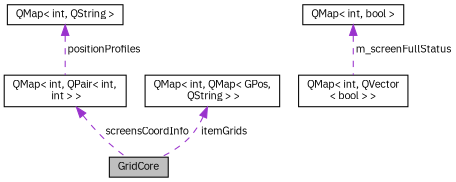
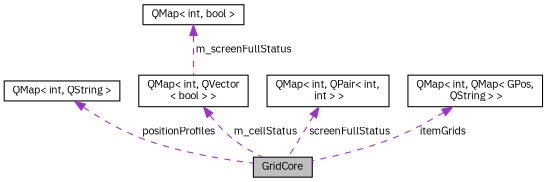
edge "QMap< int, QPair< int, int > >" -> "QMap< int, QString >": now "GridCore" -> "QMap< int, QString >"
edge "GridCore" -> "QMap< int, QPair< int, int > >": label " screensCoordInfo" -> " screenFullStatus"
edge "GridCore" -> "QMap< int, QVector < bool > >": added, label "m_cellStatus"
